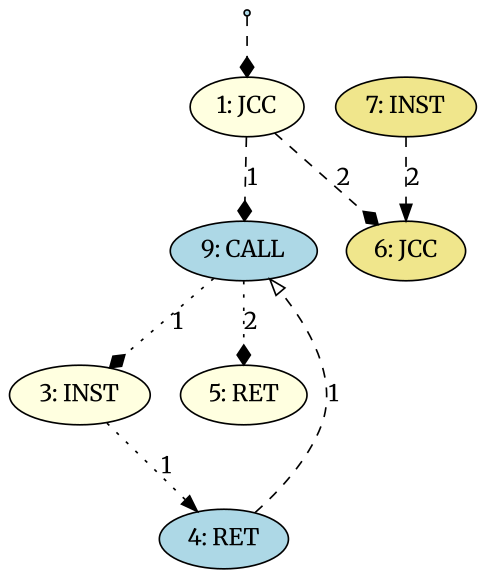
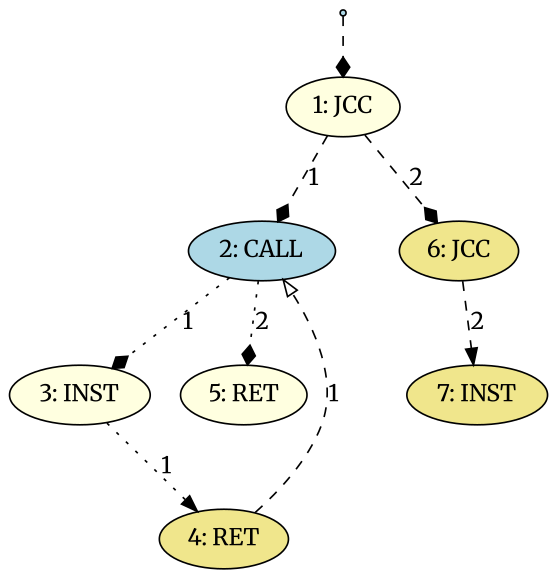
edge "7: INST" -> "6: JCC": reversed
node "9: CALL": label "9: CALL" -> "2: CALL"
node "4: RET": fillcolor lightblue -> khaki
